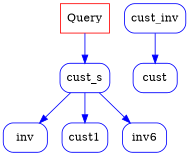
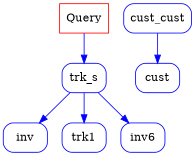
node "cust_inv": label "cust_inv" -> "cust_cust"
node "cust_s": label "cust_s" -> "trk_s"
node "cust1": label "cust1" -> "trk1"
